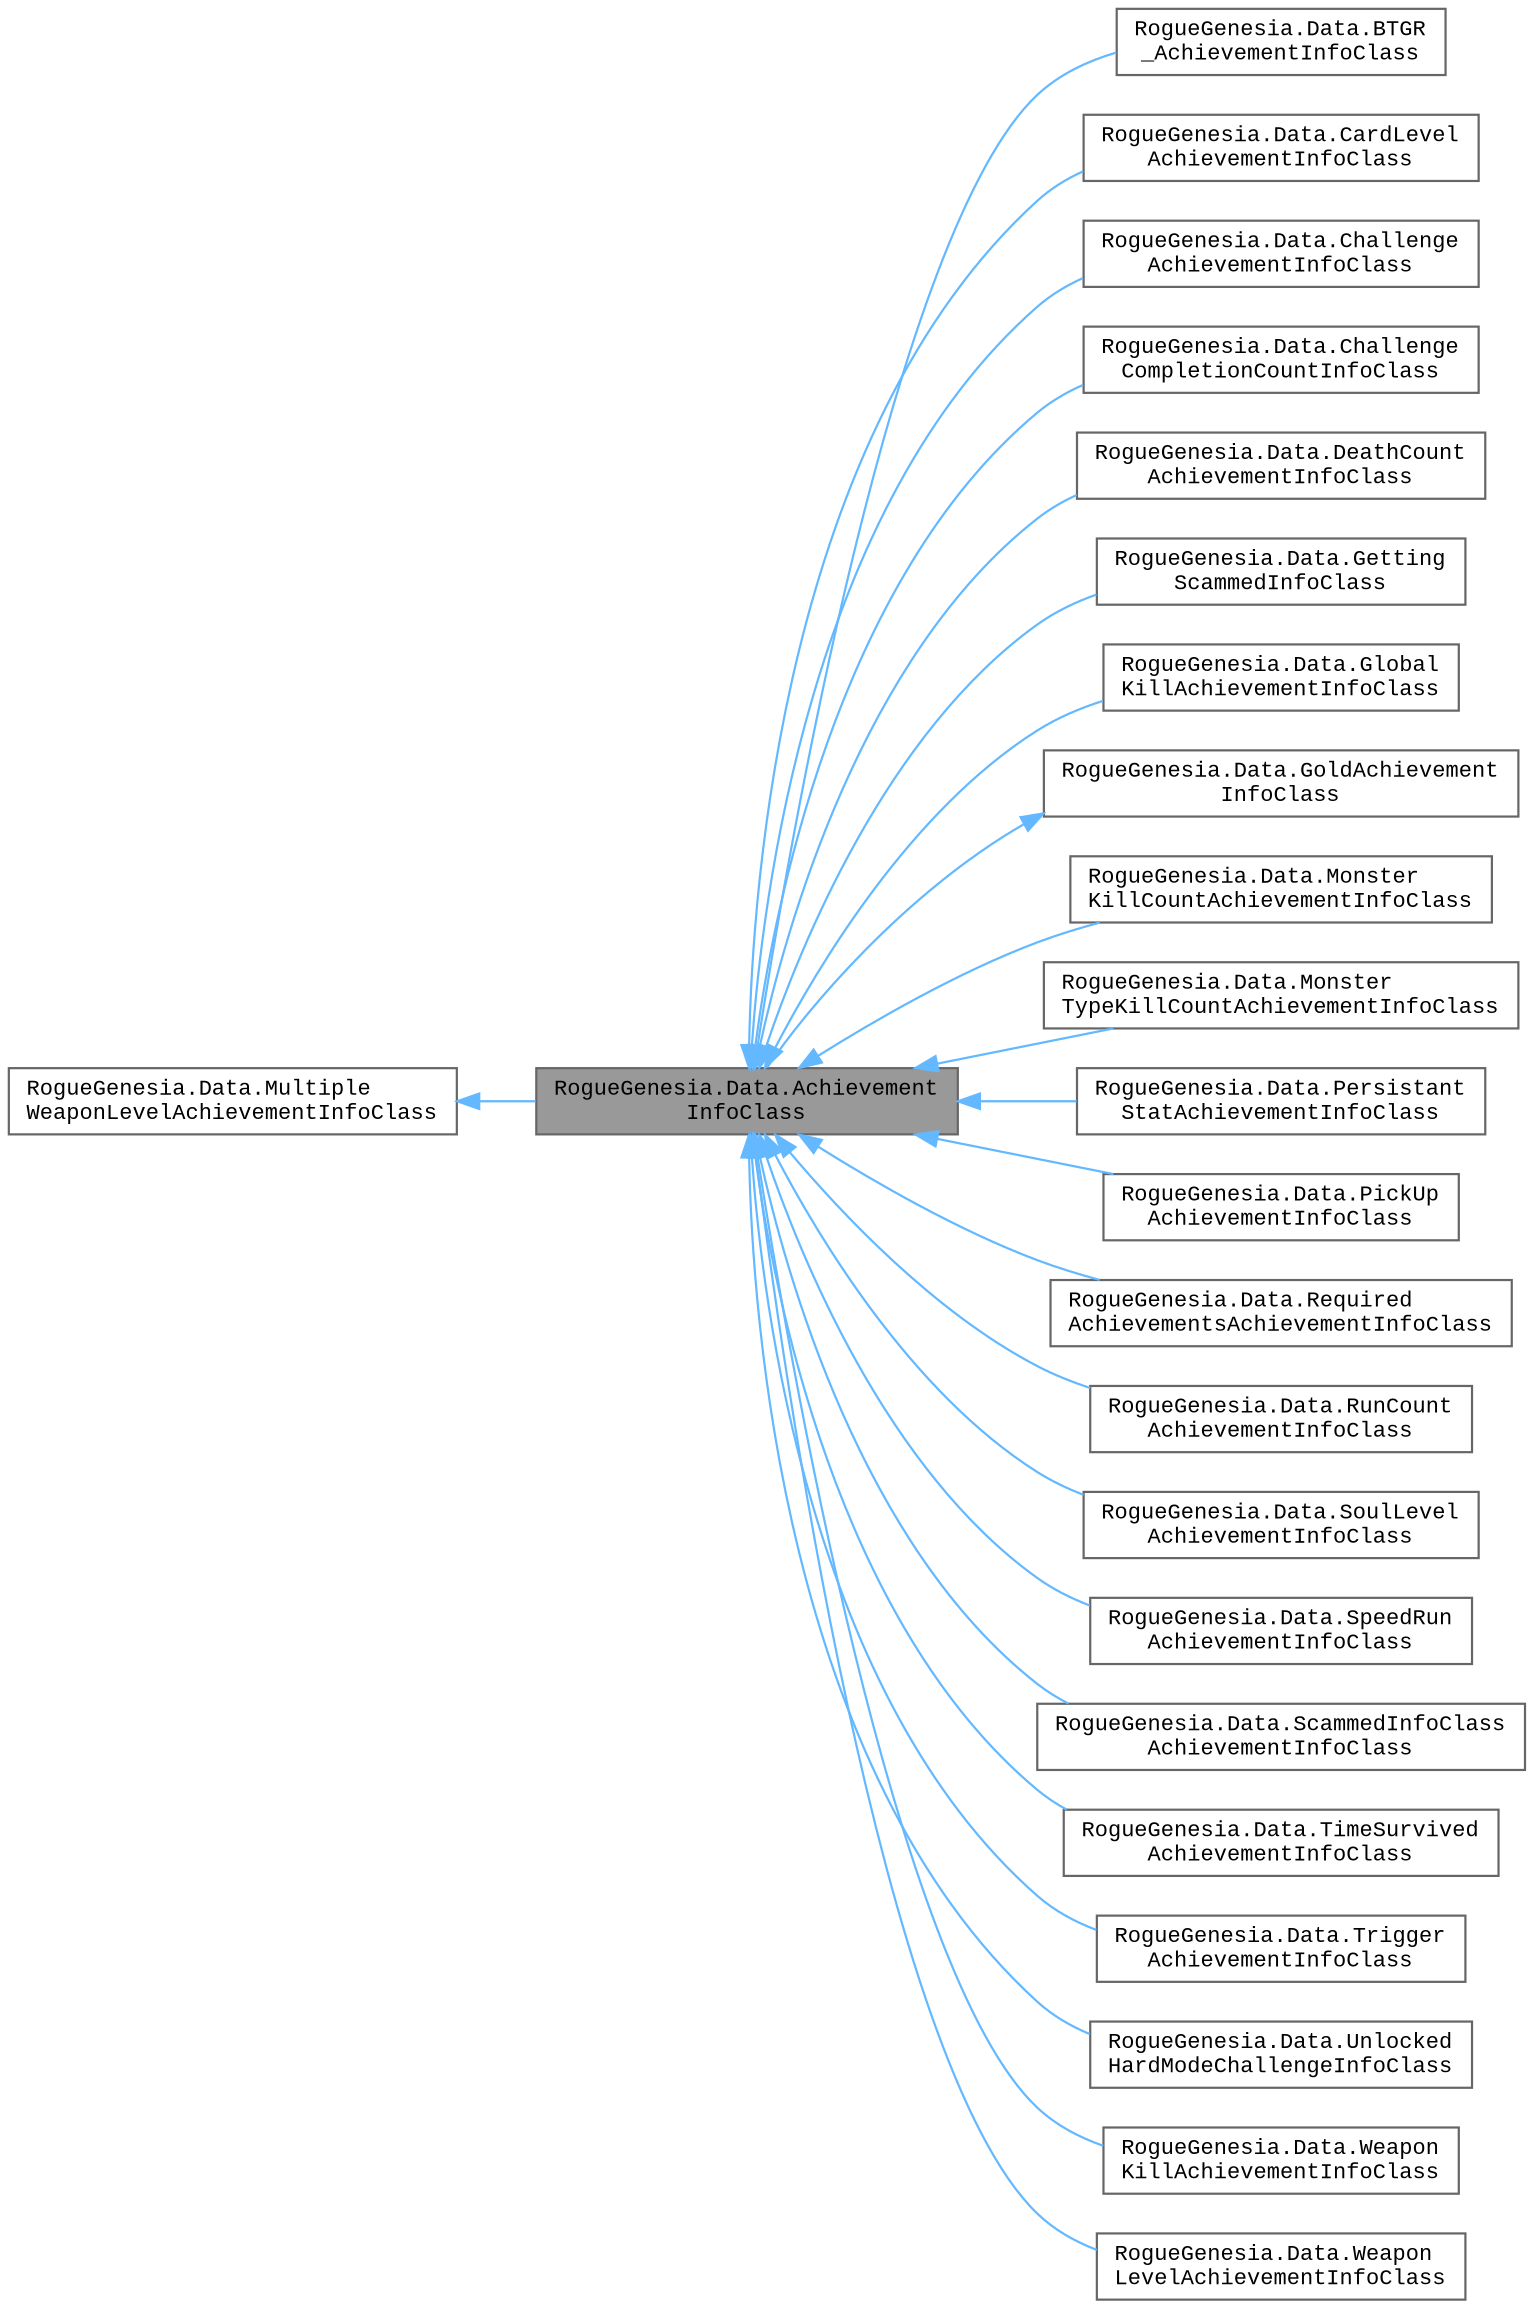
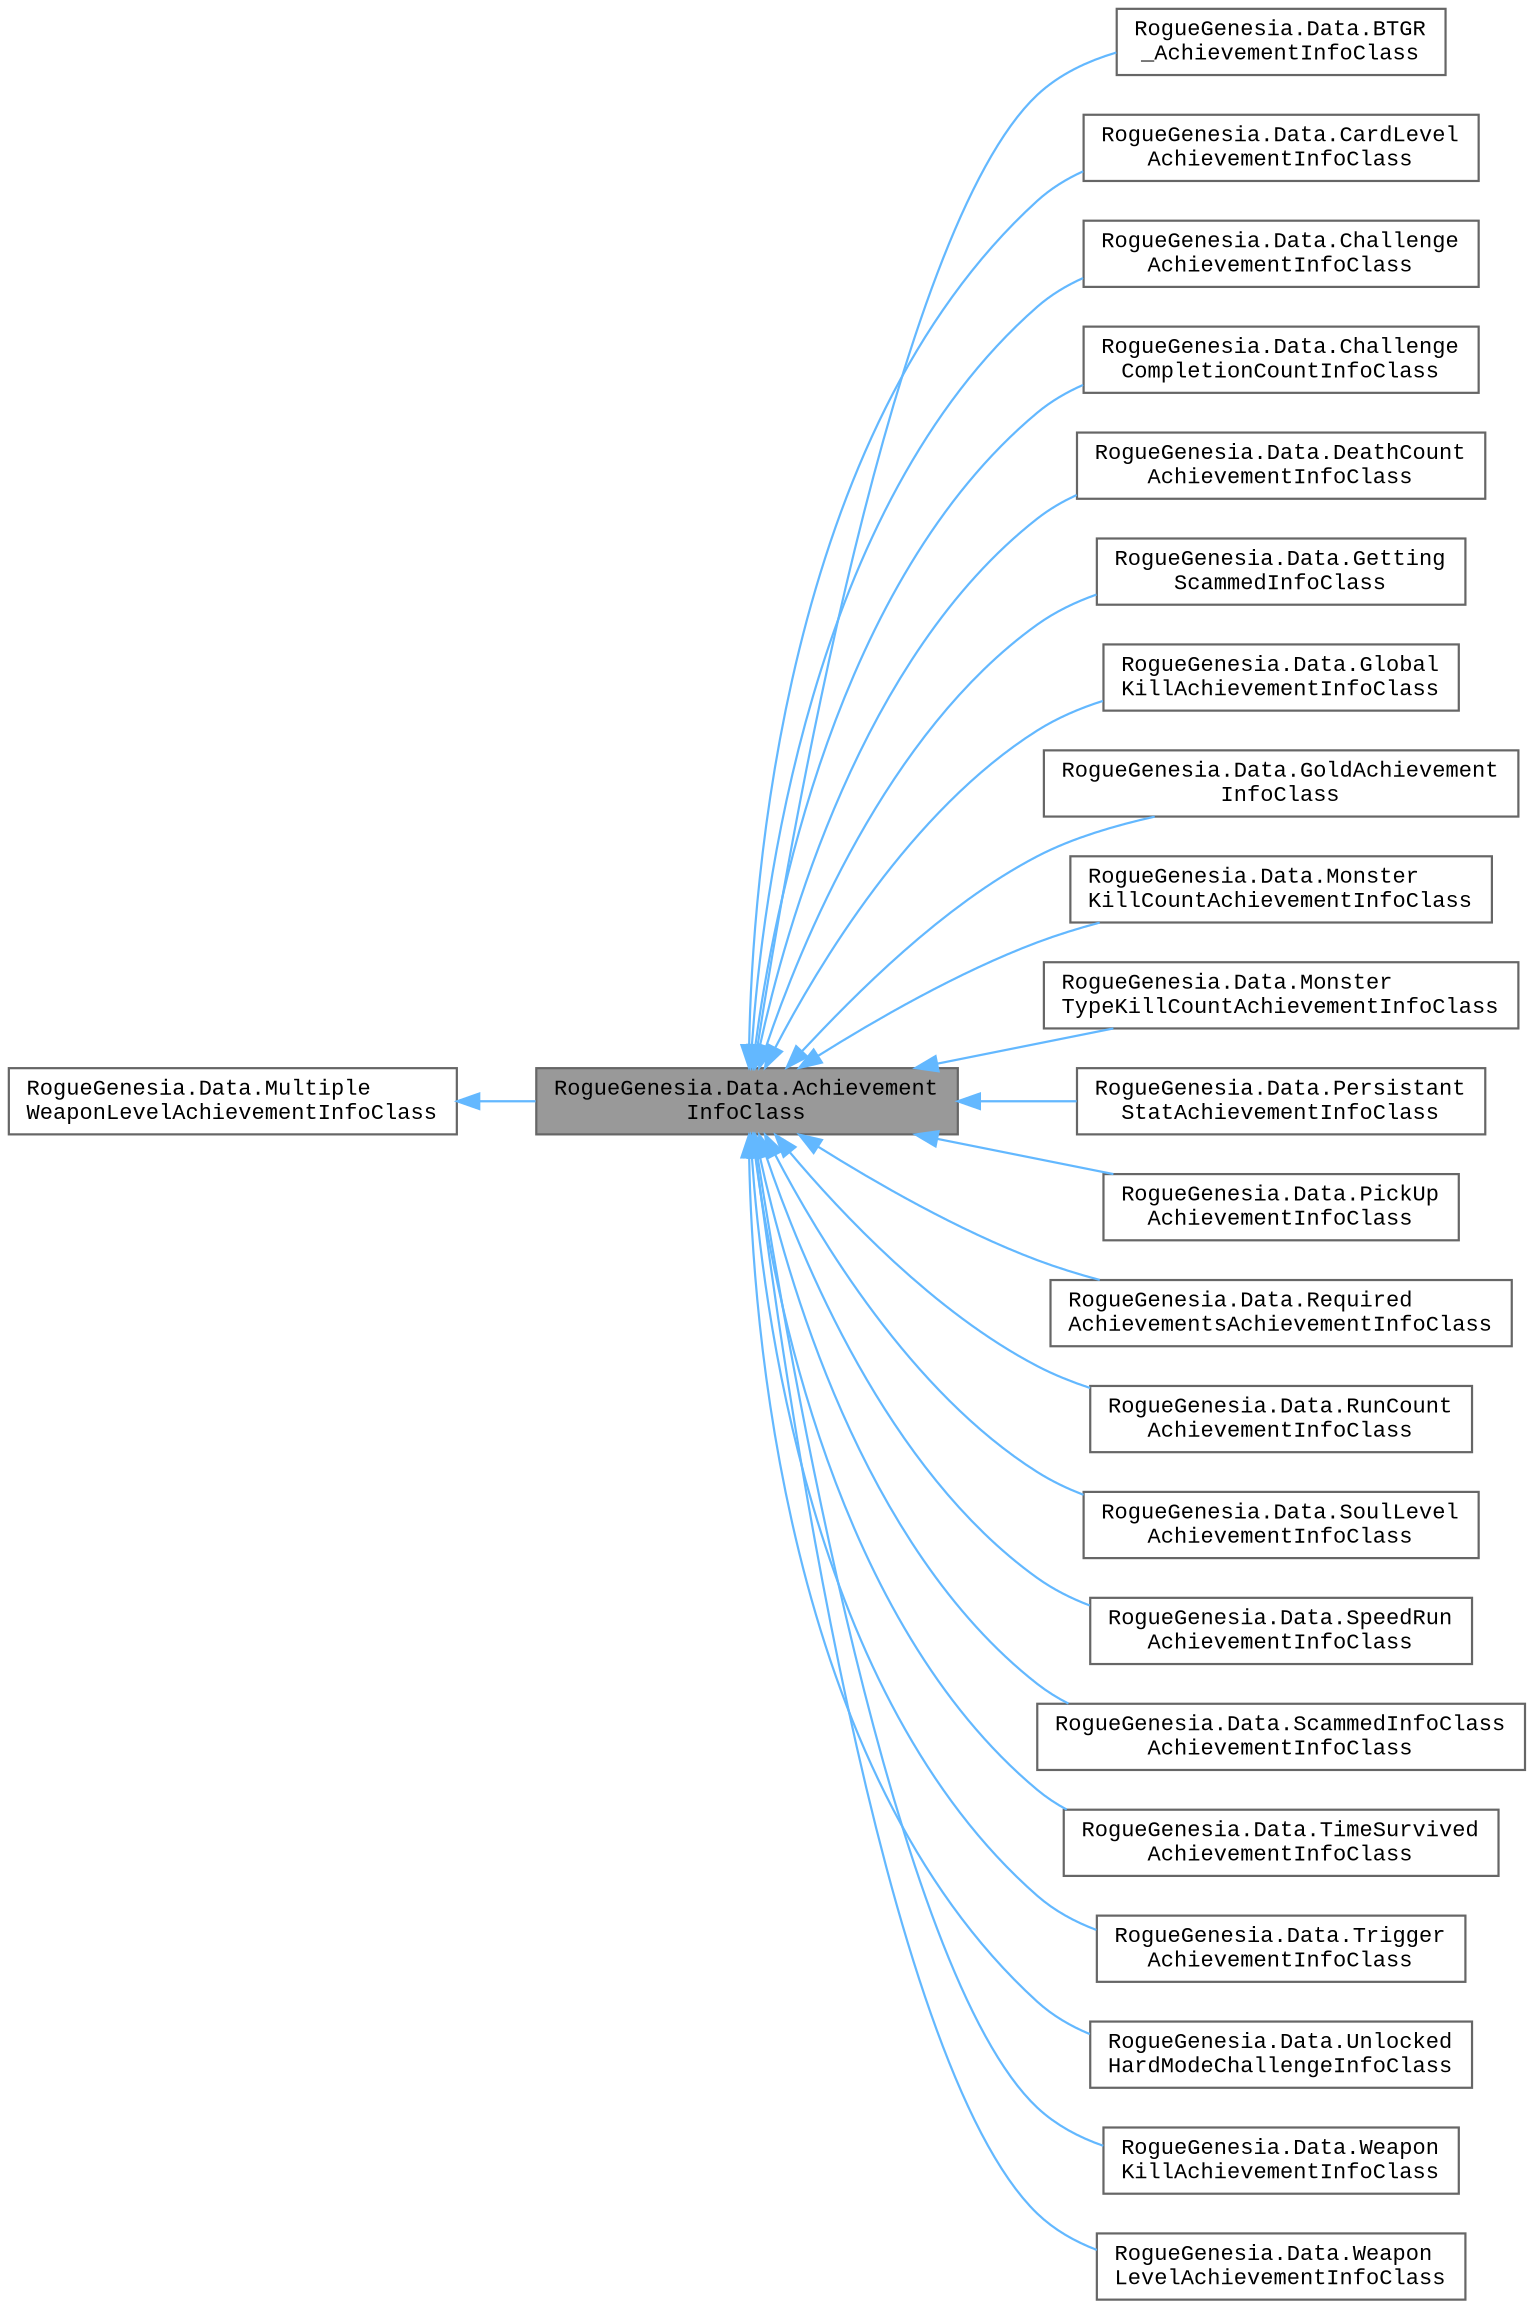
edge "RogueGenesia.Data.Achievement InfoClass" -> "RogueGenesia.Data.GoldAchievement InfoClass": reversed
